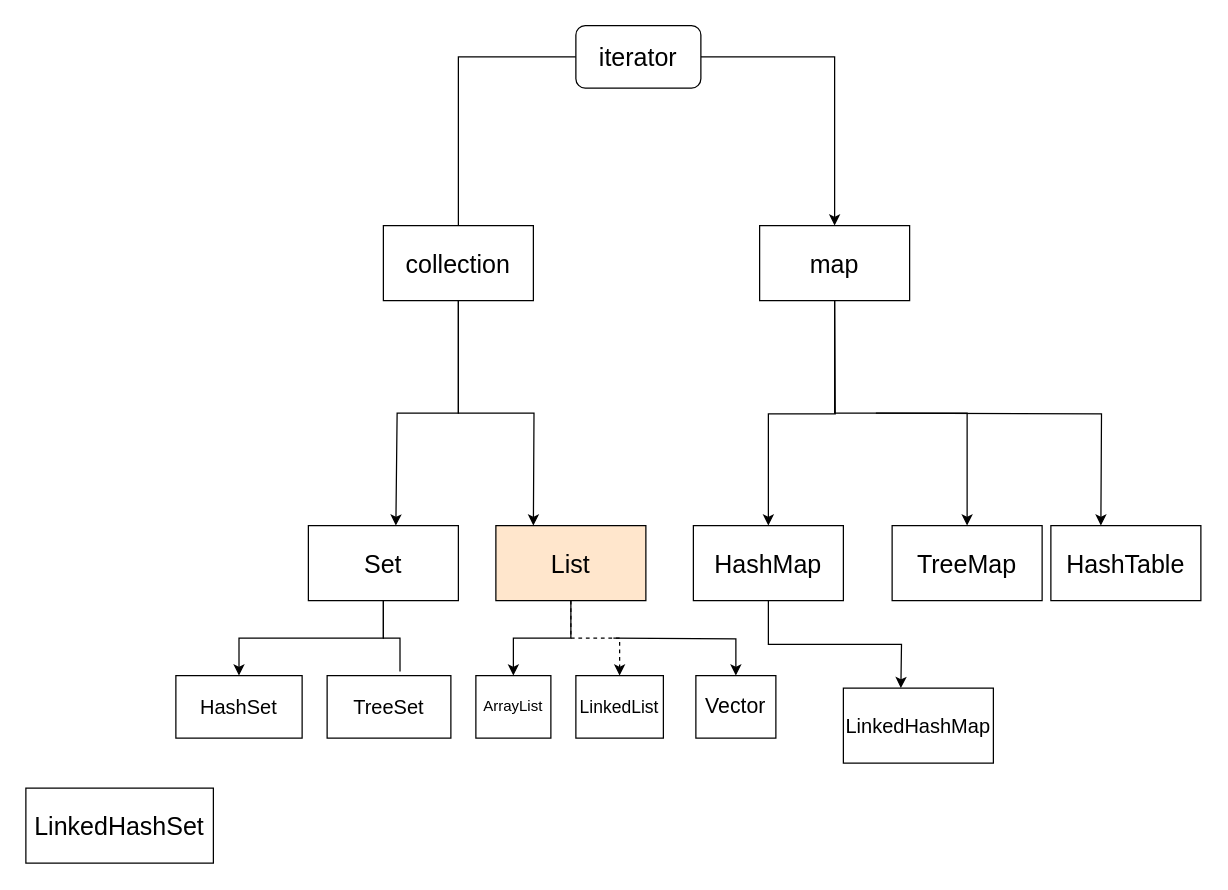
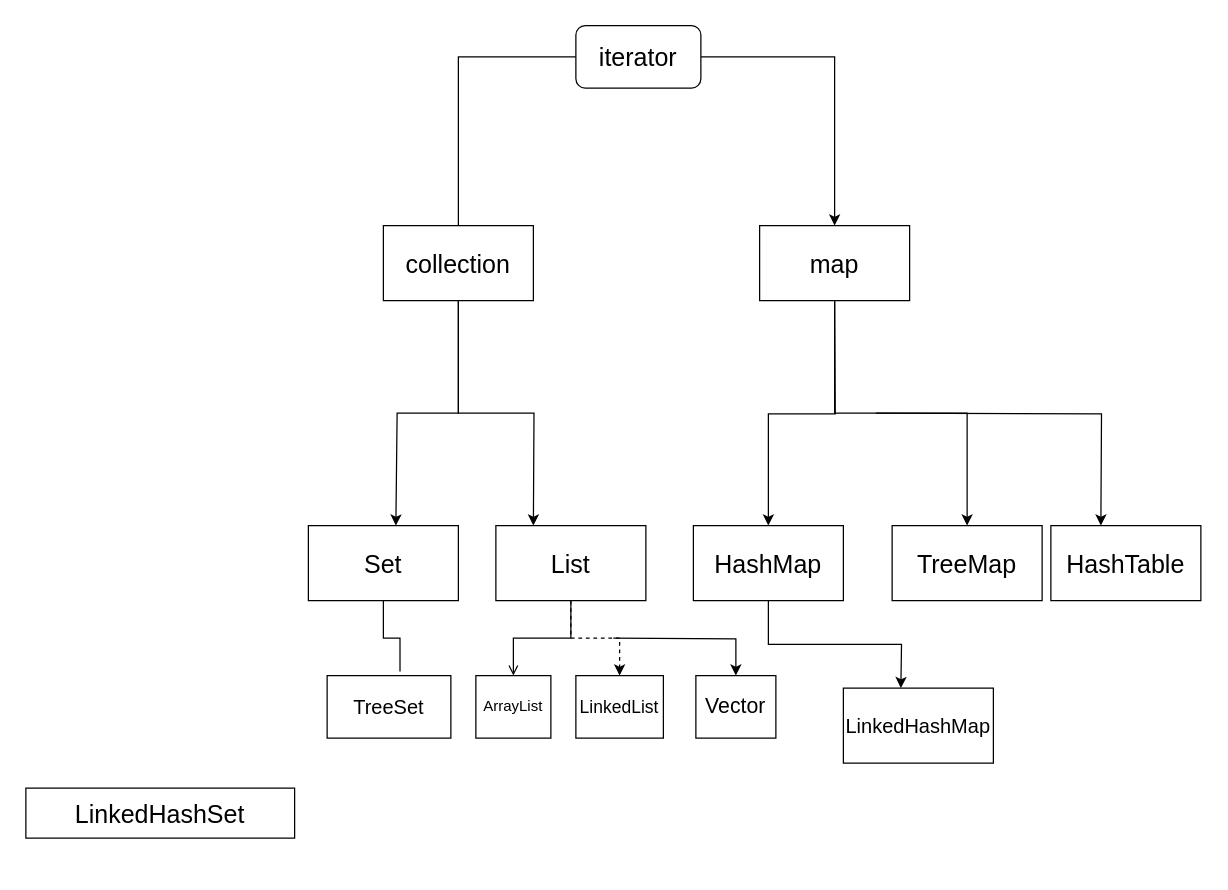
node "List": fillcolor #ffe6cc -> #ffffff
edge "Set" -> "HashSet": removed
edge "List" -> "ArrayList": arrowhead classic -> open
node "HashSet": removed
node "LinkedHashSet": size 188x75 -> 269x50
